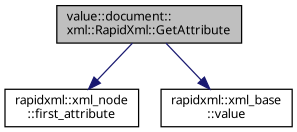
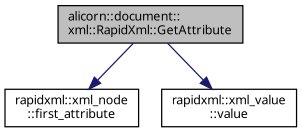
node "value::document:: xml::RapidXml::GetAttribute": label "value::document:: xml::RapidXml::GetAttribute" -> "alicorn::document:: xml::RapidXml::GetAttribute"
node "rapidxml::xml_base ::value": label "rapidxml::xml_base ::value" -> "rapidxml::xml_value ::value"
